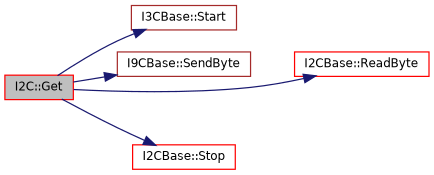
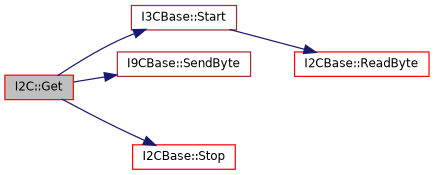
edge "I2C::Get" -> "I2CBase::ReadByte": now "I3CBase::Start" -> "I2CBase::ReadByte"
